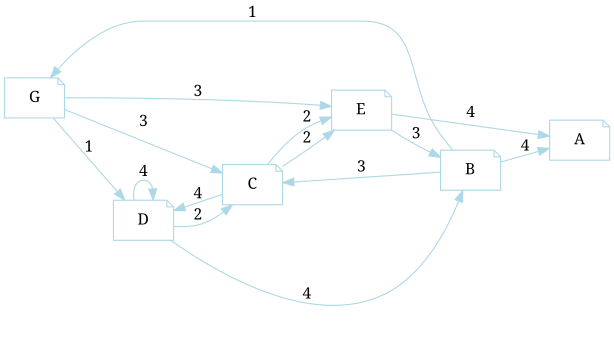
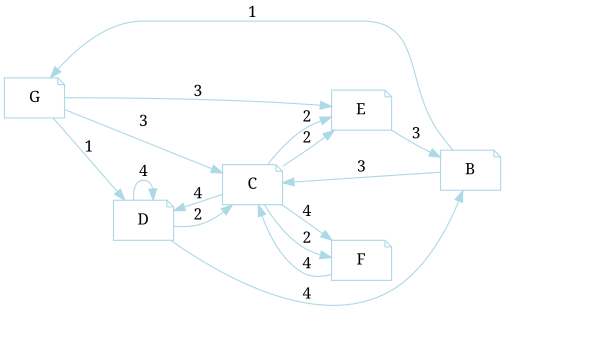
node "A": removed
node "F": added
